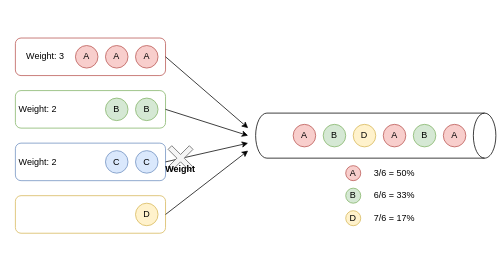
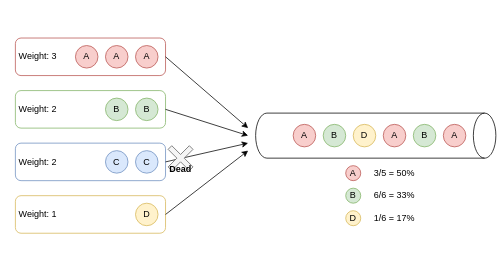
node "Weight: 3": moved (45, 57) -> (38, 57)
node "Weight": label "Weight" -> "Dead"
node "3/6 = 50%": label "3/6 = 50%" -> "3/5 = 50%"
node "Weight: 1": added
node "7/6 = 17%": label "7/6 = 17%" -> "1/6 = 17%"
